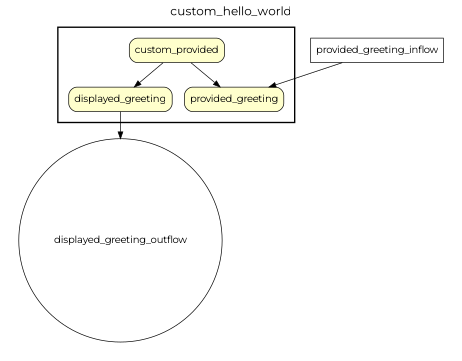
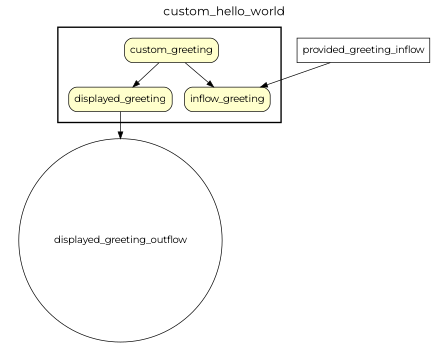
node "custom_provided": label "custom_provided" -> "custom_greeting"
node "provided_greeting": label "provided_greeting" -> "inflow_greeting"
